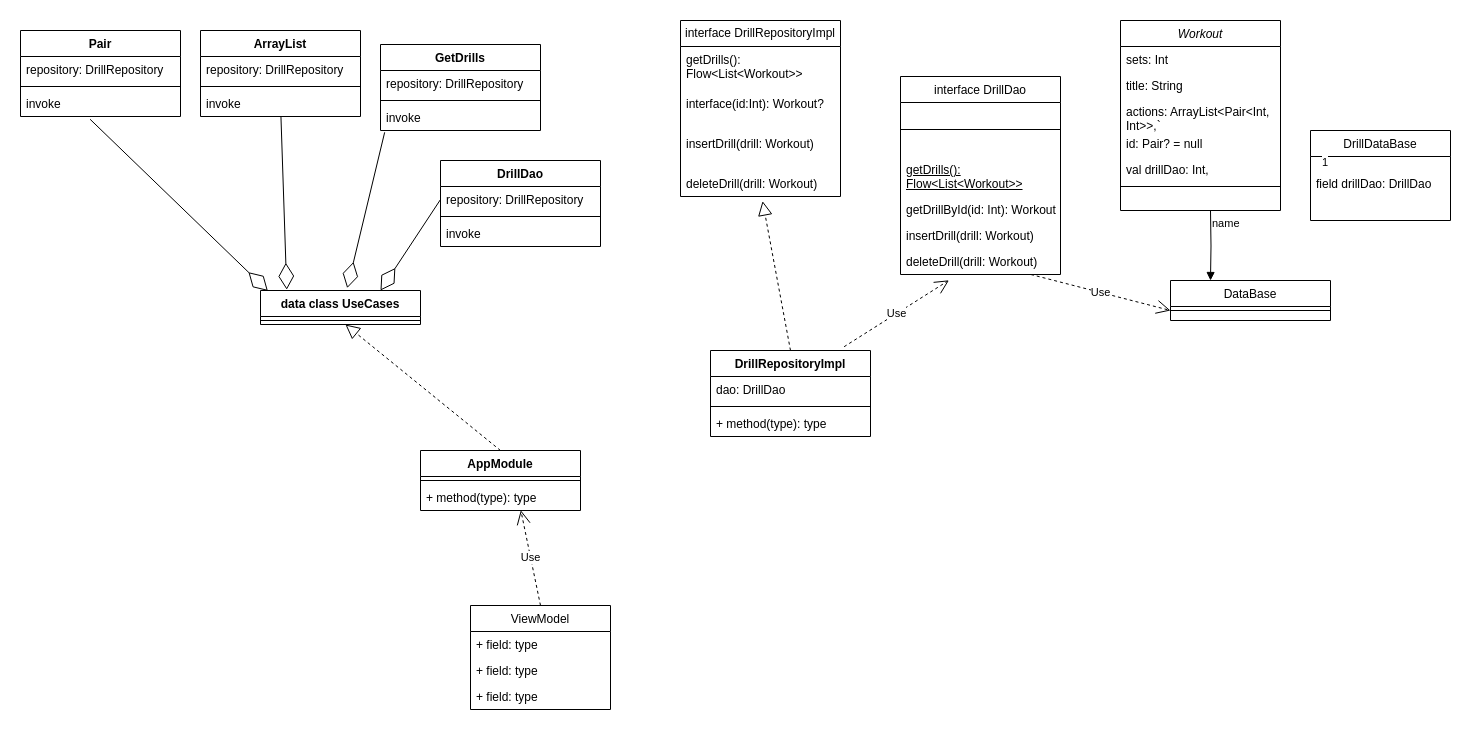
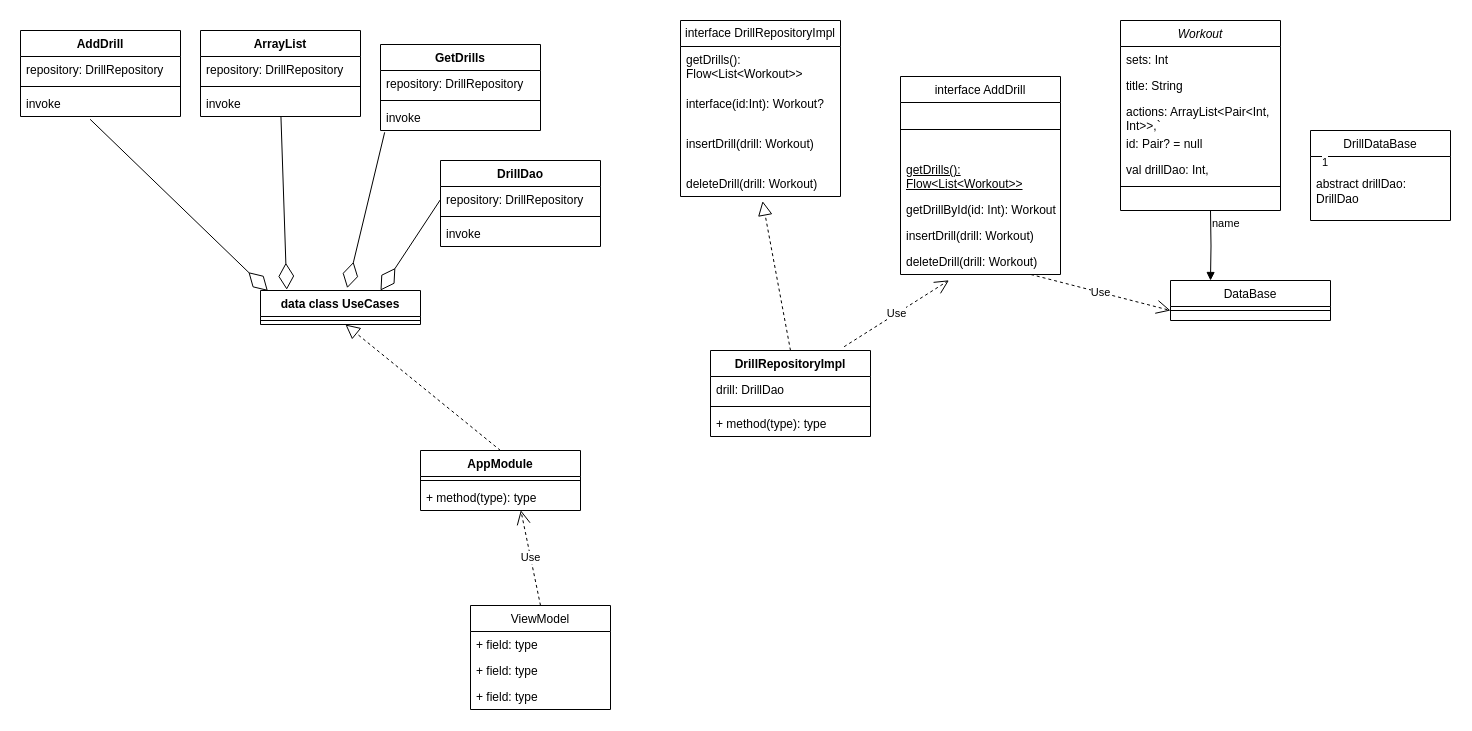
node "Pair": label "Pair" -> "AddDrill"
node "interface DrillDao": label "interface DrillDao" -> "interface AddDrill"
node "field drillDao: DrillDao": label "field drillDao: DrillDao" -> "abstract drillDao: DrillDao"
node "dao: DrillDao": label "dao: DrillDao" -> "drill: DrillDao"
